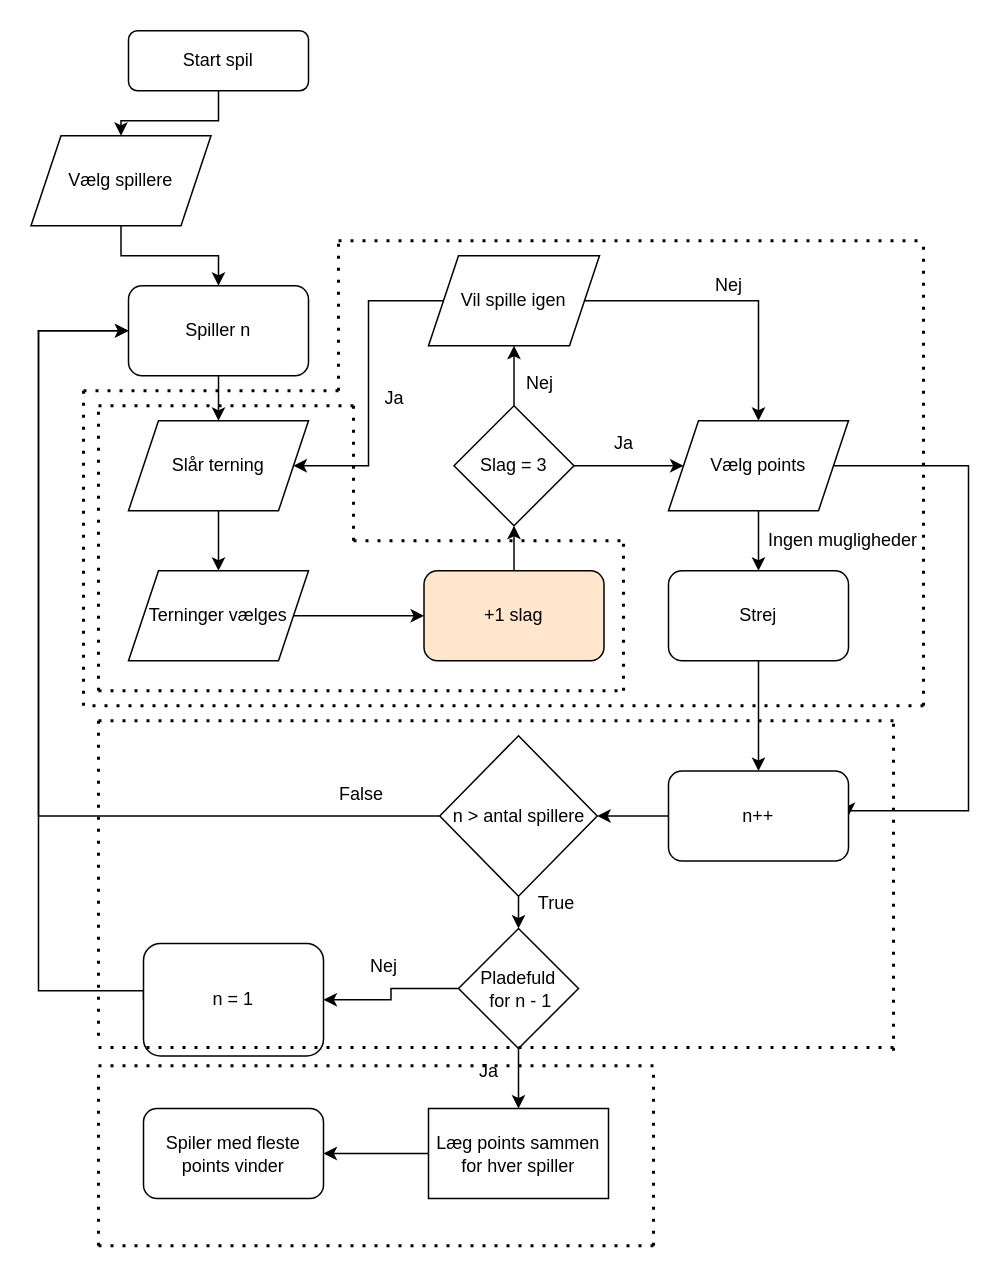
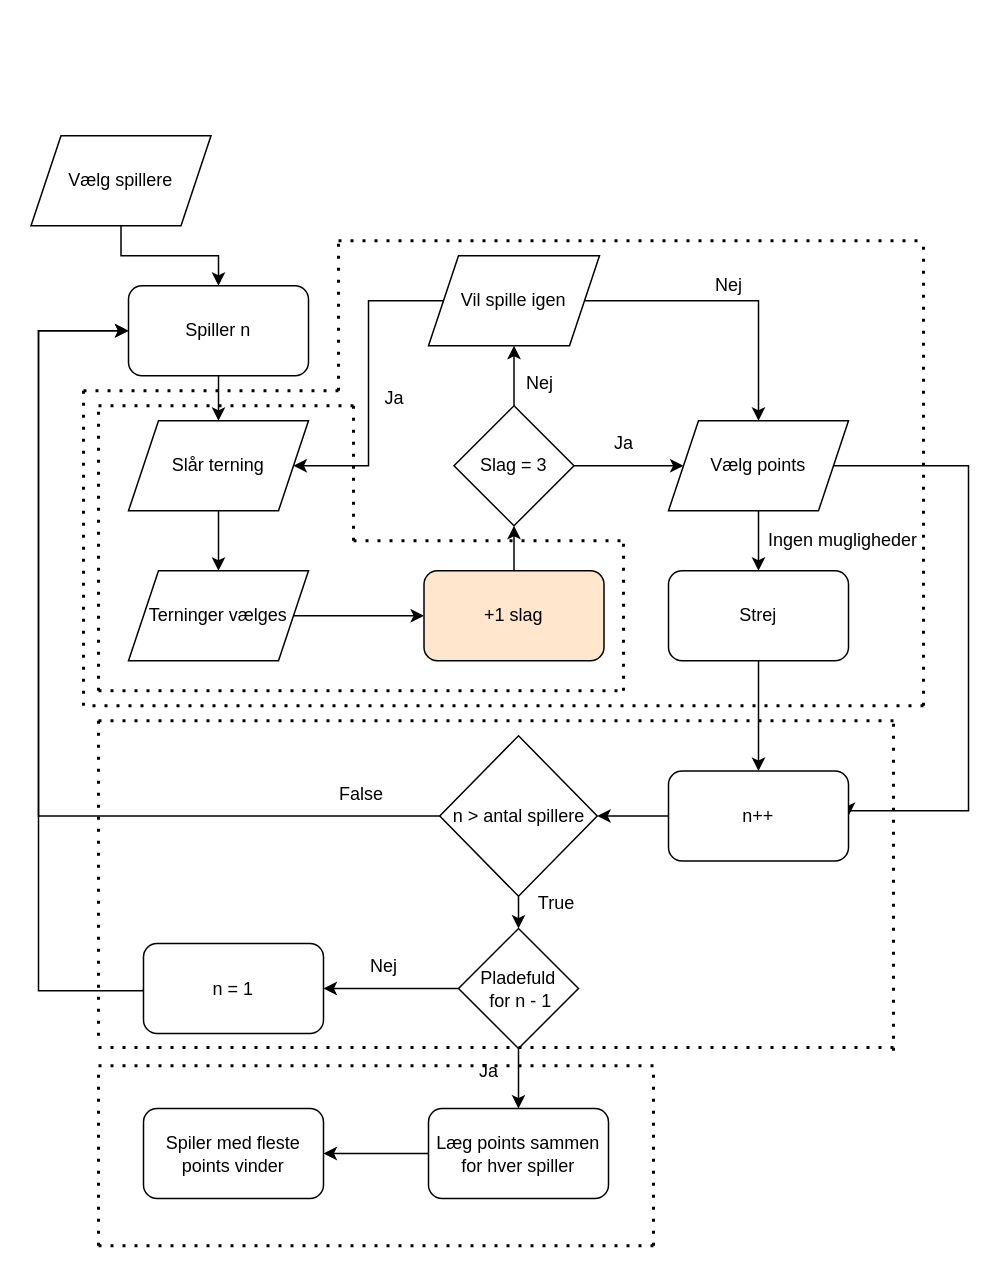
node "Start spil": removed
edge "Start spil" -> "Vælg spillere": removed
node "n = 1": size 180x113 -> 180x90
node "Læg points sammen for hver spiller": shape rectangle -> rounded rectangle
